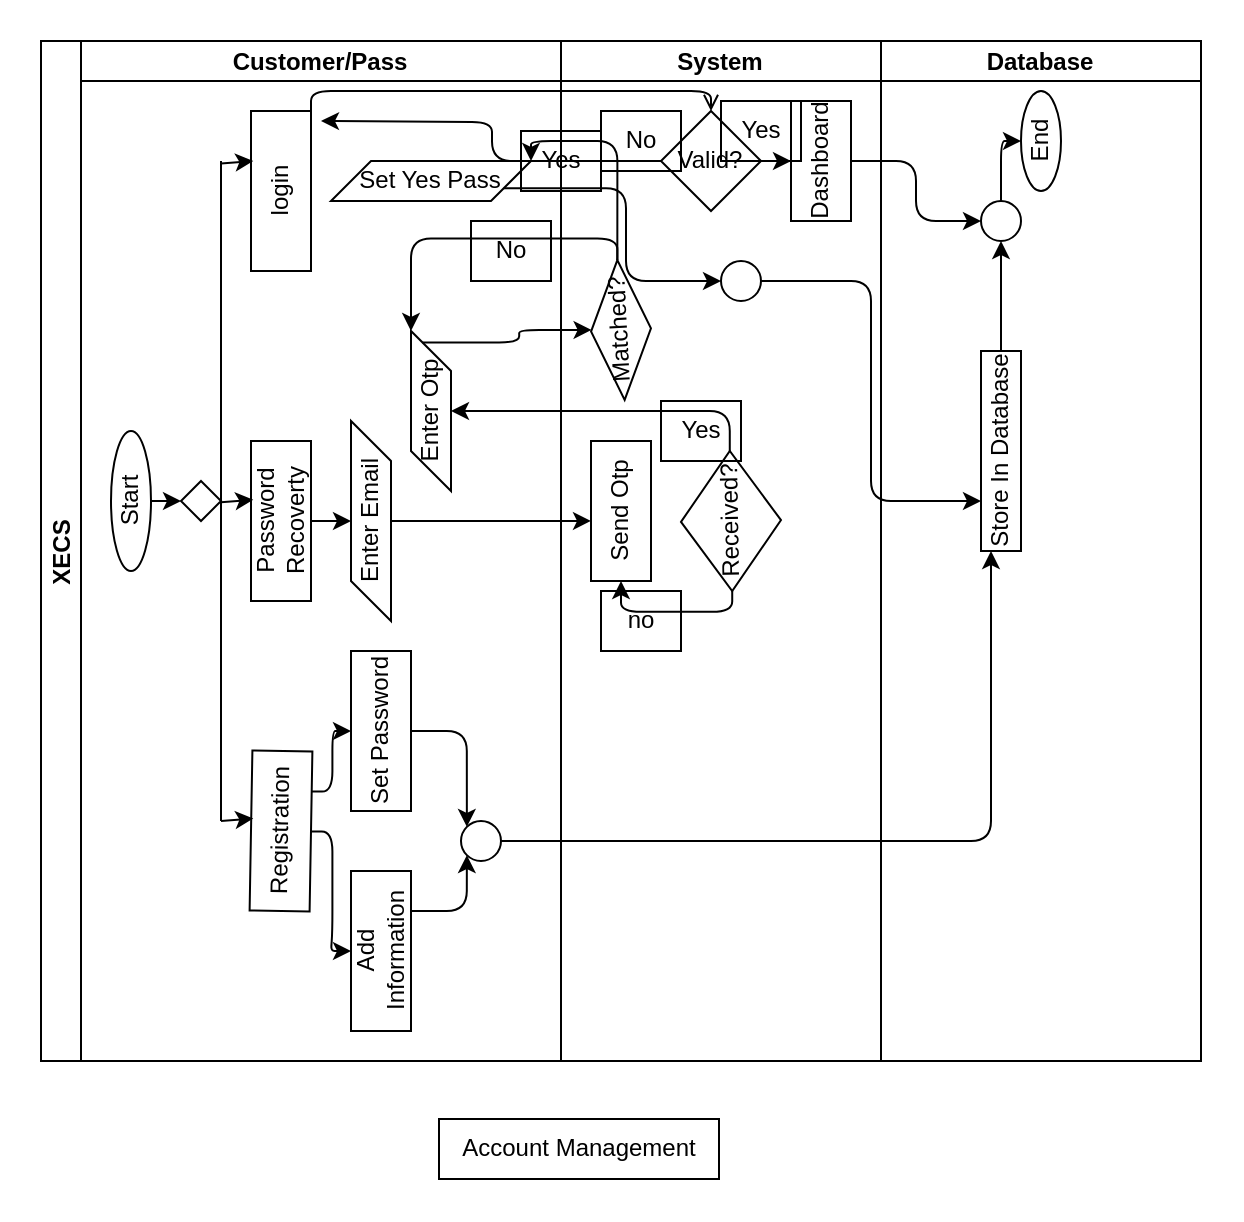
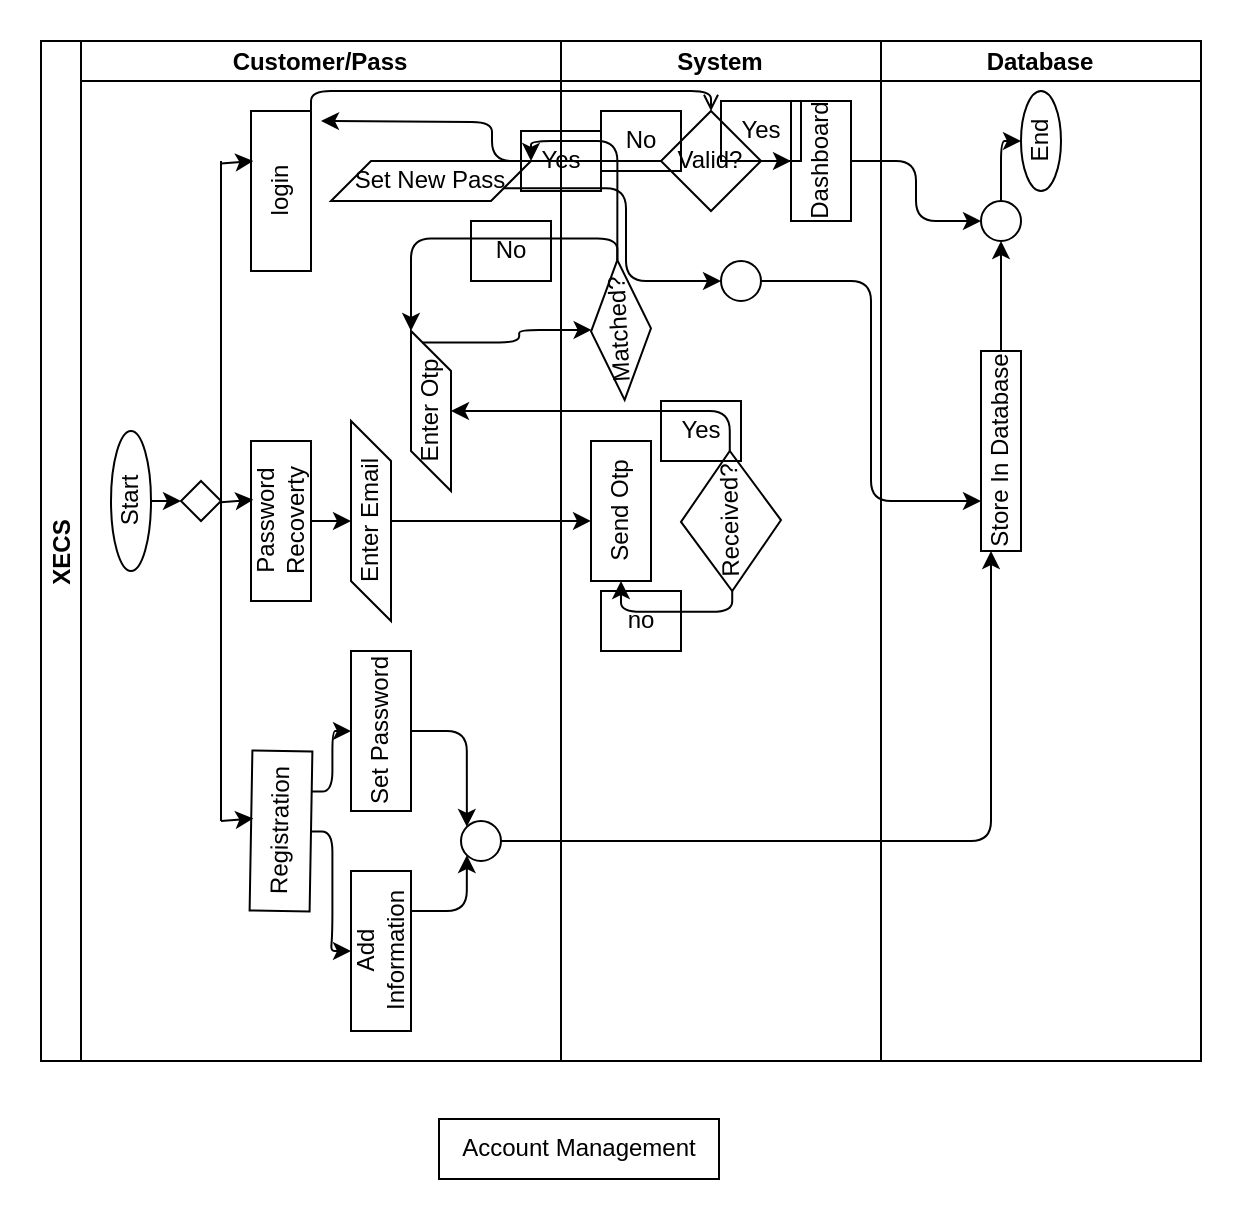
node "Set Yes Pass": label "Set Yes Pass" -> "Set New Pass"
